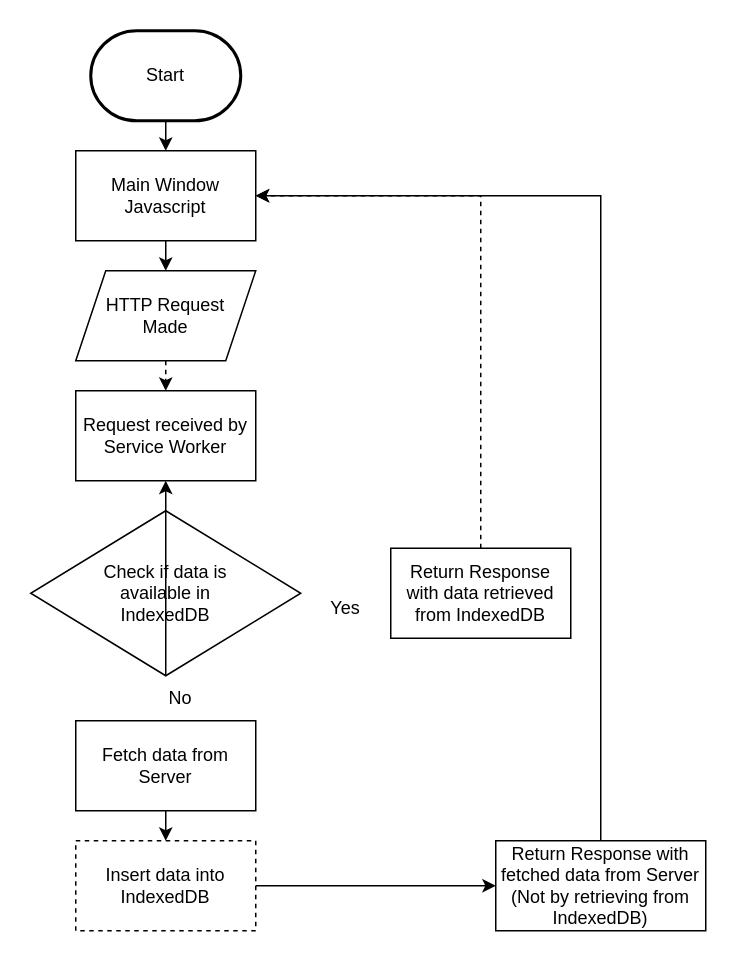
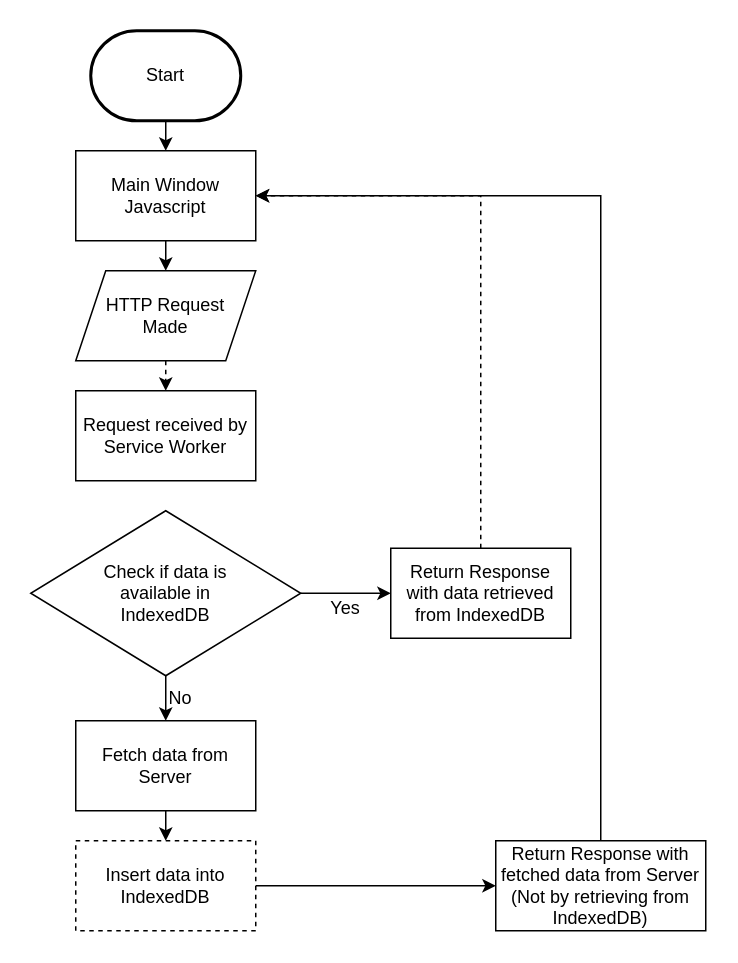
edge "Check if data is available in IndexedDB" -> "Return Response with data retrieved from IndexedDB": added
edge "Check if data is available in IndexedDB" -> "Request received by Service Worker": now "Check if data is available in IndexedDB" -> "Fetch data from Server"
